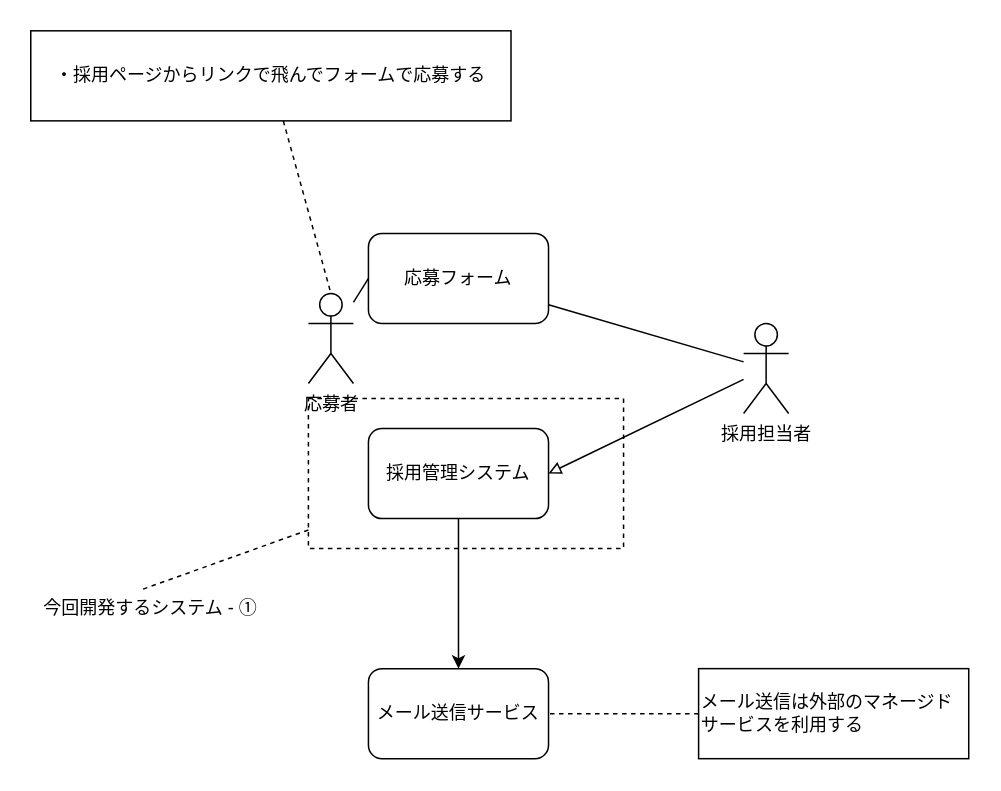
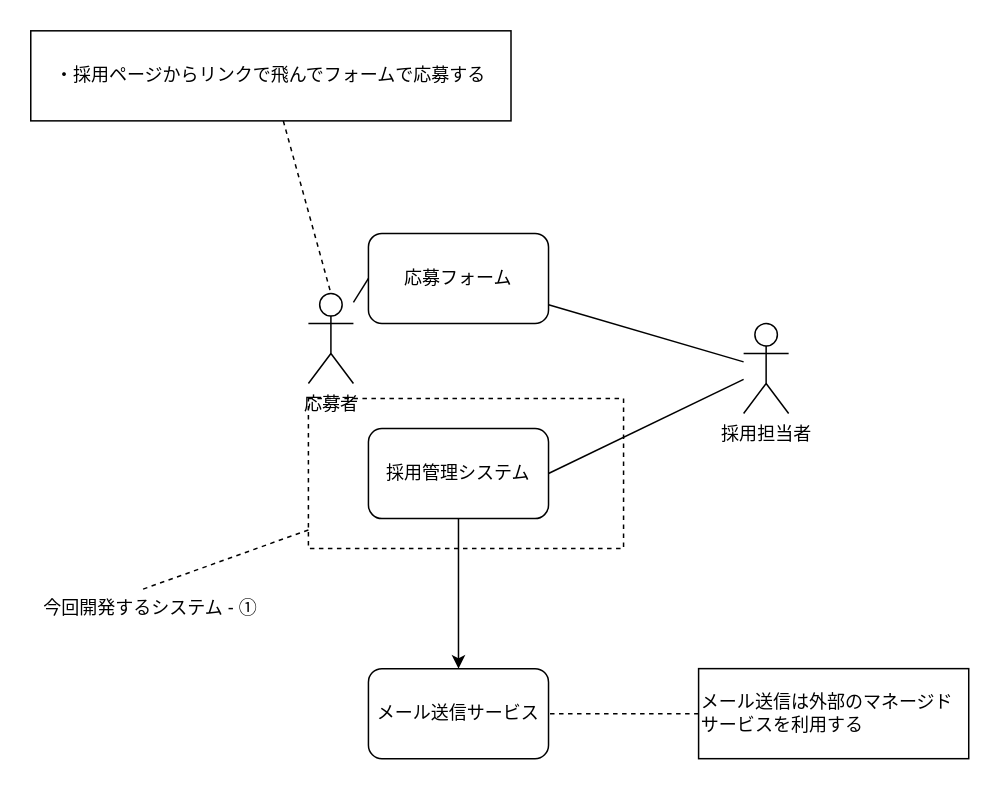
edge "採用担当者" -> "採用管理システム": arrowhead block -> none
